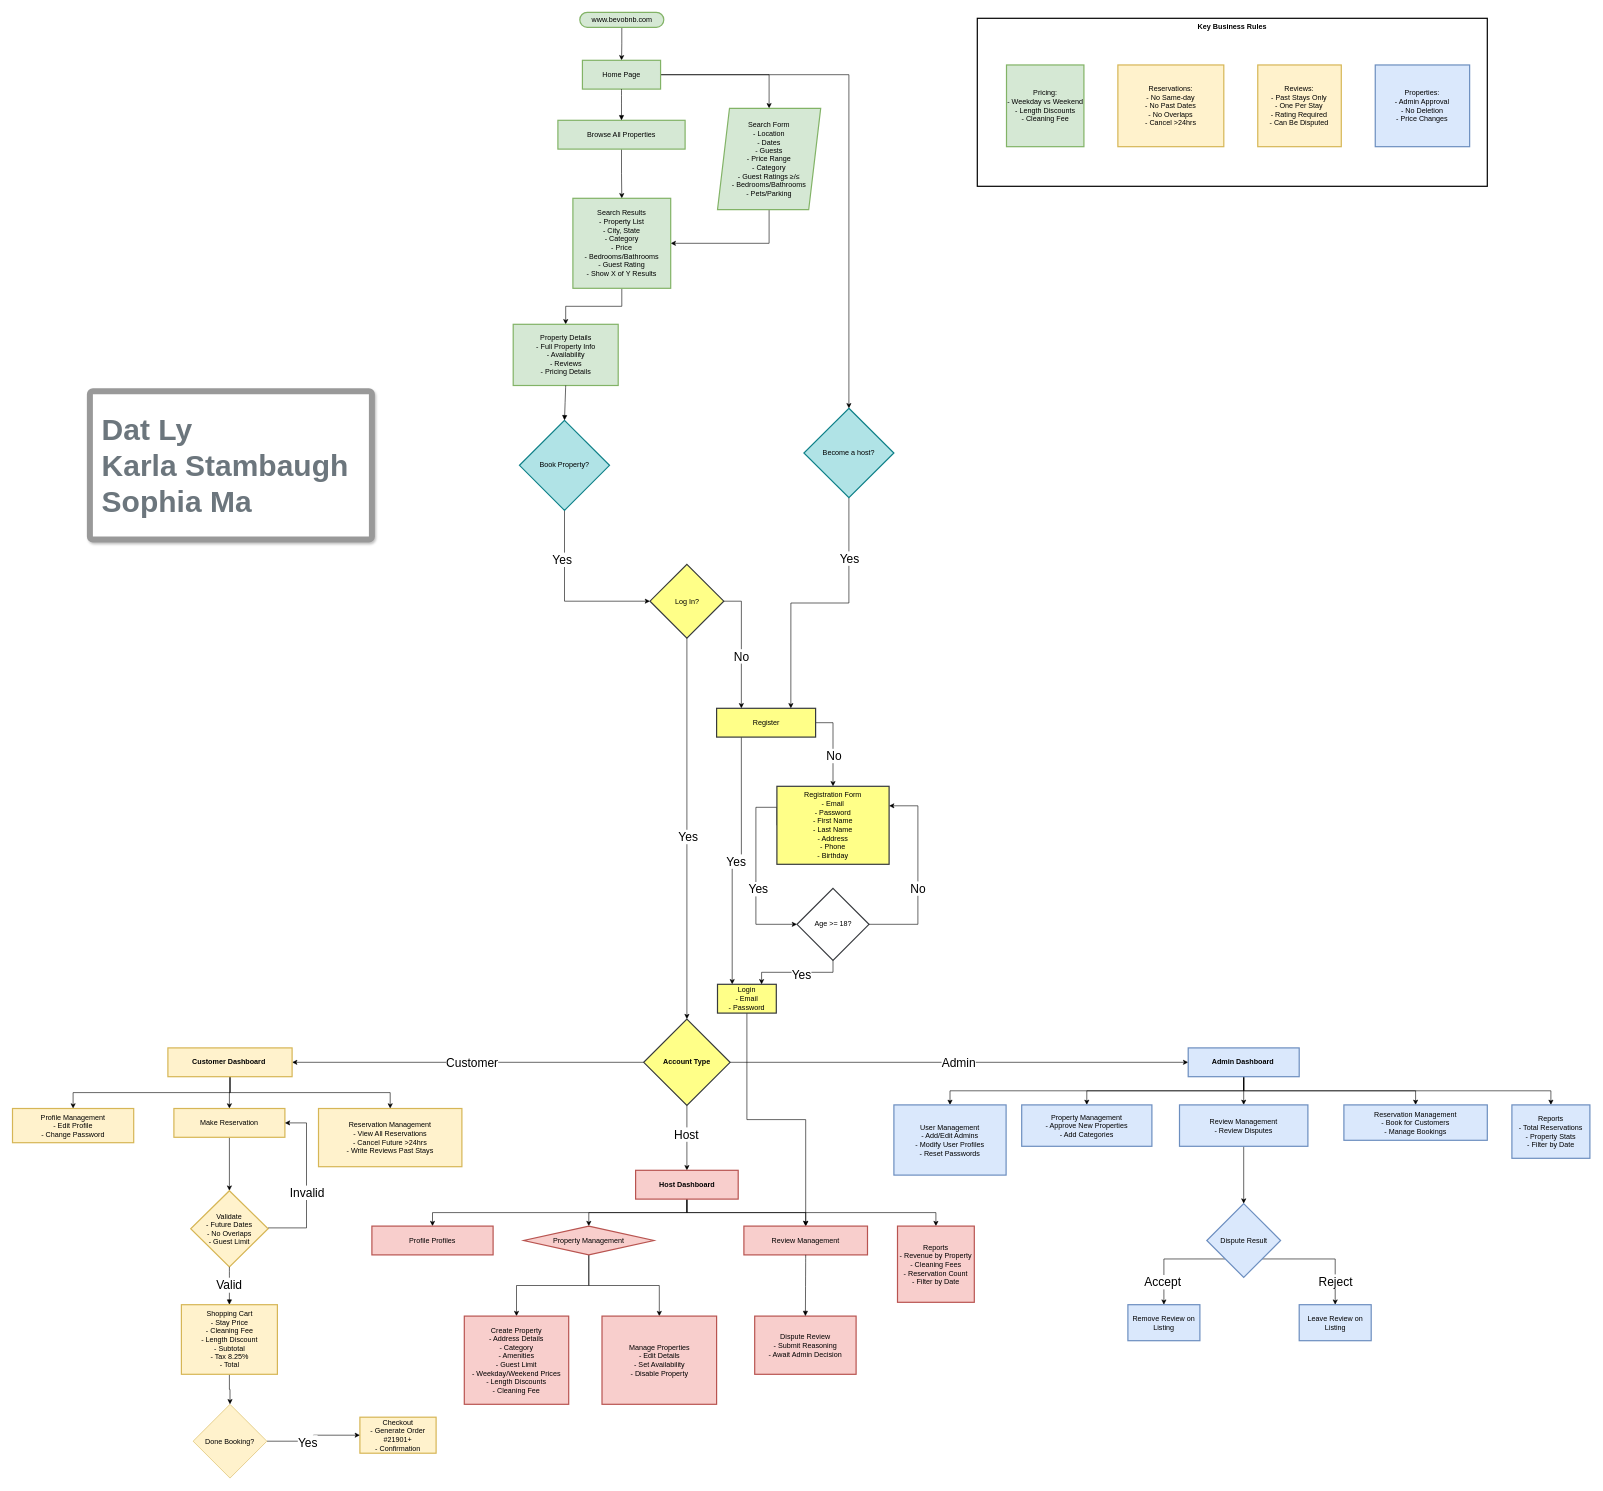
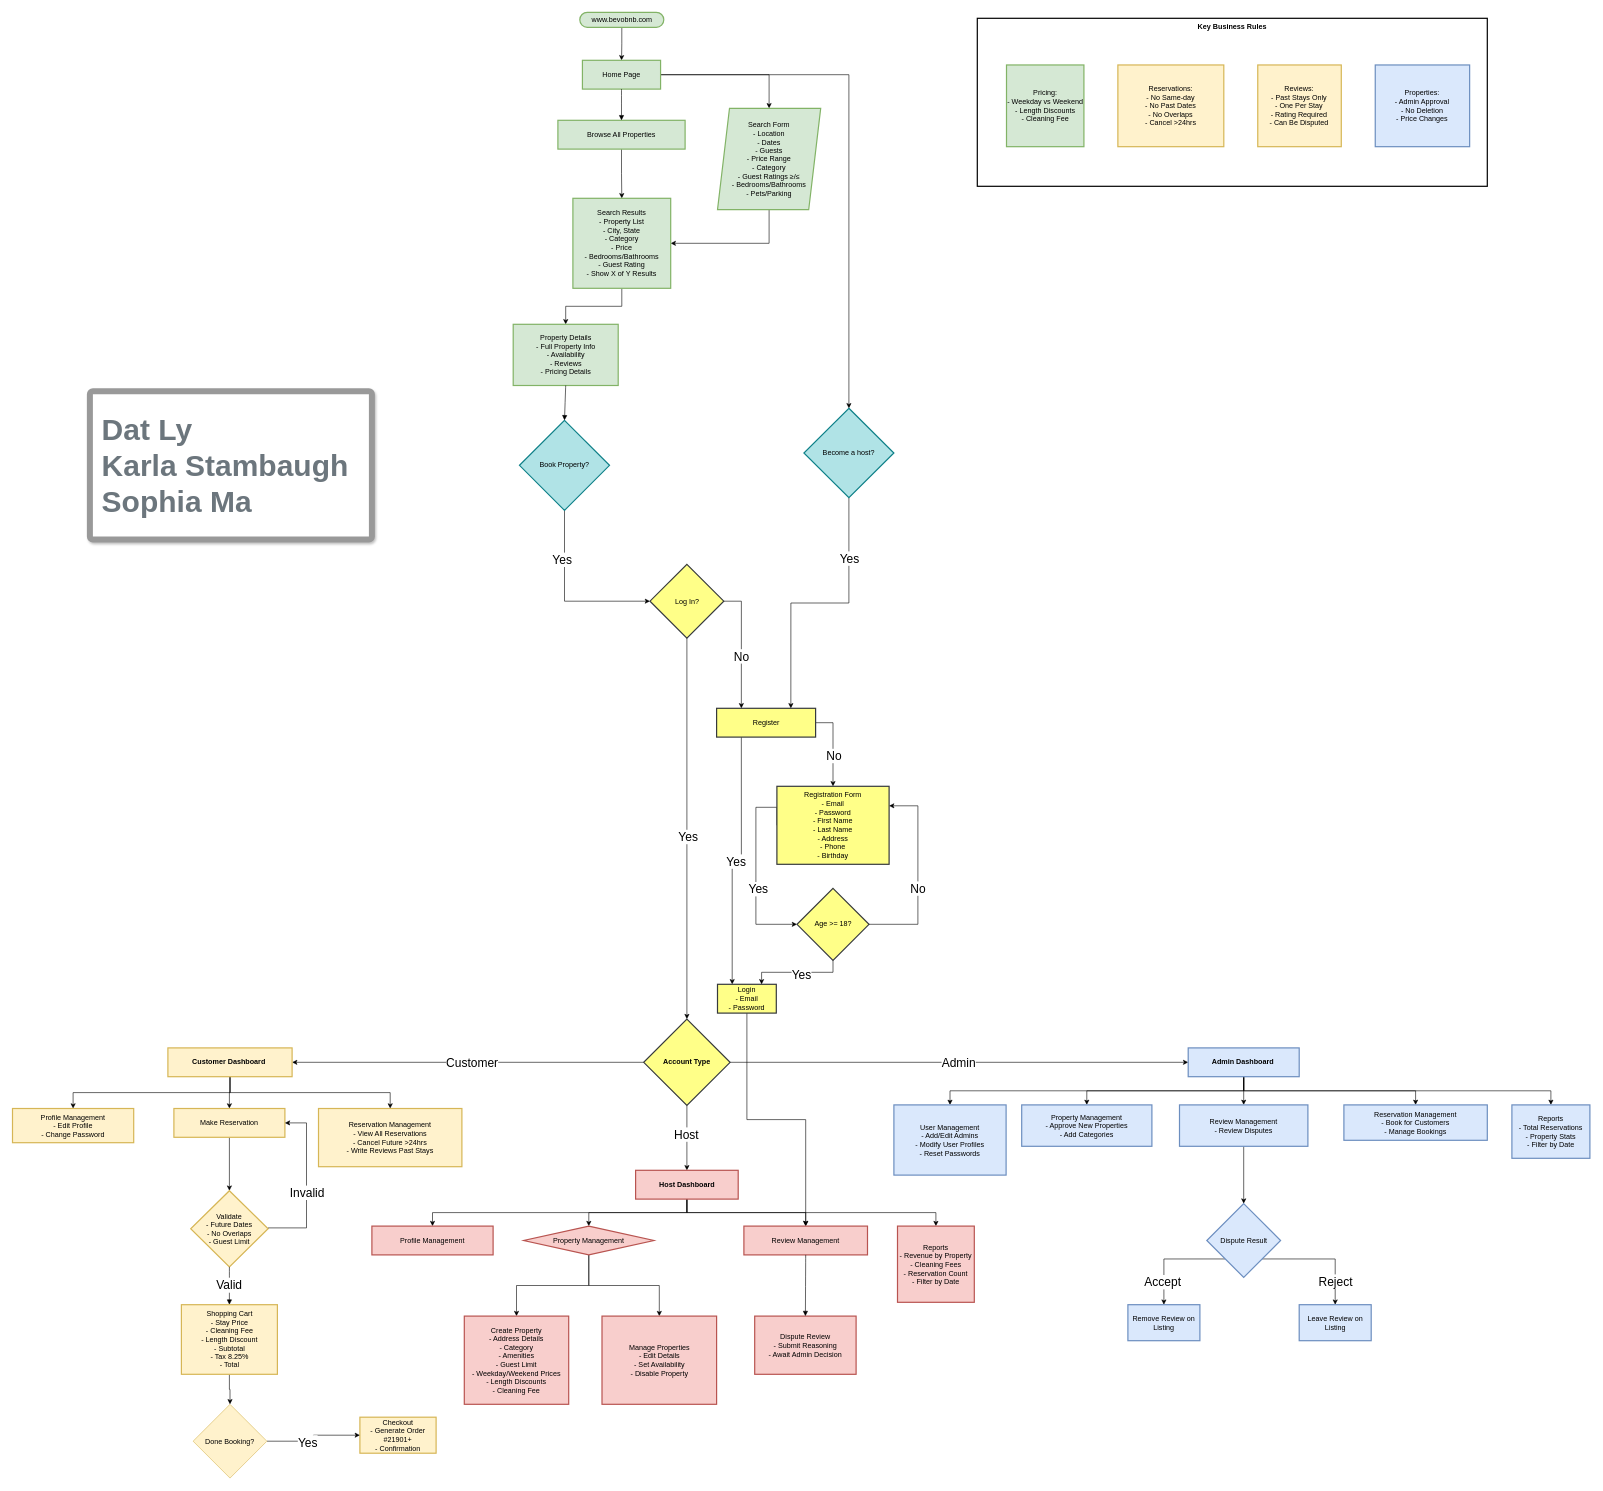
node "Age >= 18?": fillcolor #ffffff -> #ffff88
node "Profile Profiles": label "Profile Profiles" -> "Profile Management"
